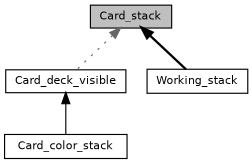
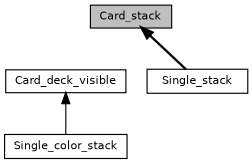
edge "Card_deck_visible" -> "Card_stack": removed
node "Working_stack": label "Working_stack" -> "Single_stack"
node "Card_color_stack": label "Card_color_stack" -> "Single_color_stack"
